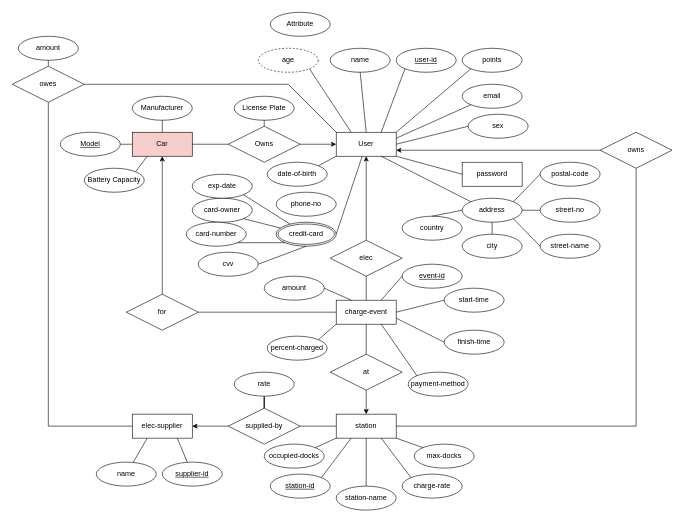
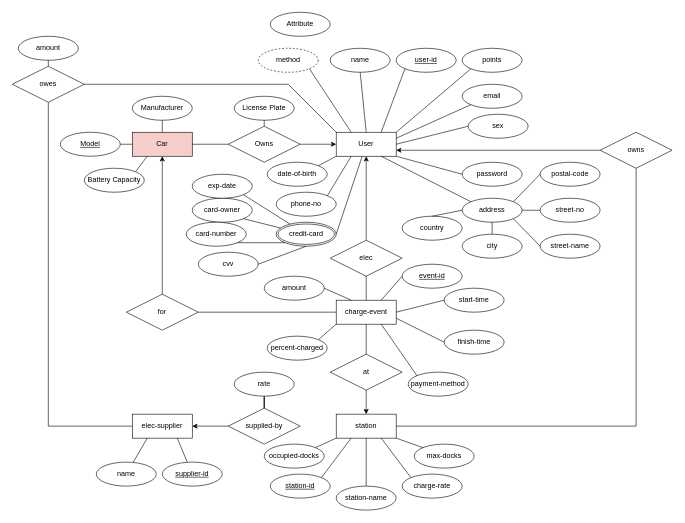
node "age": label "age" -> "method"
node "password": shape rectangle -> ellipse
edge "User" -- "phone-no": added
edge "supplied-by" -- "station": removed
